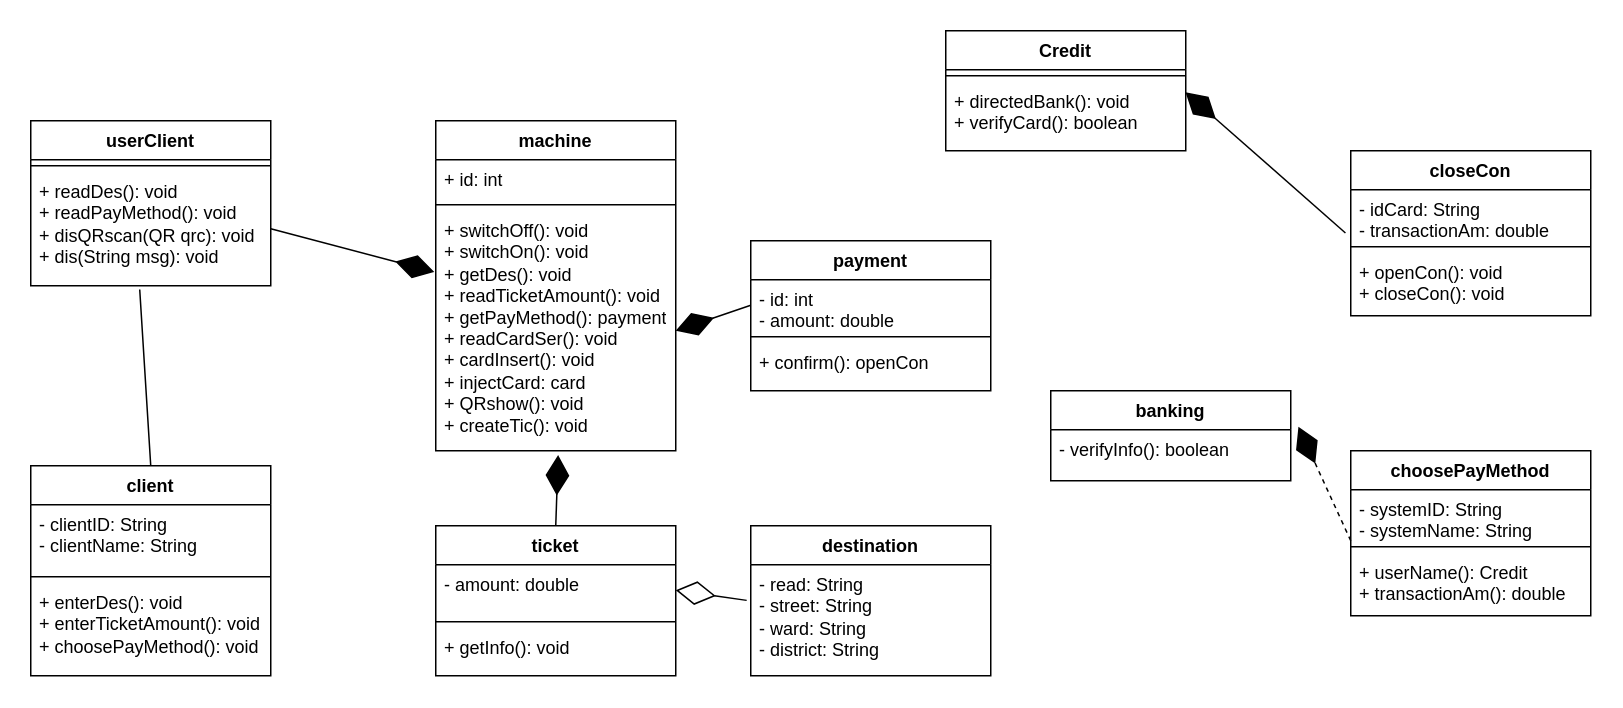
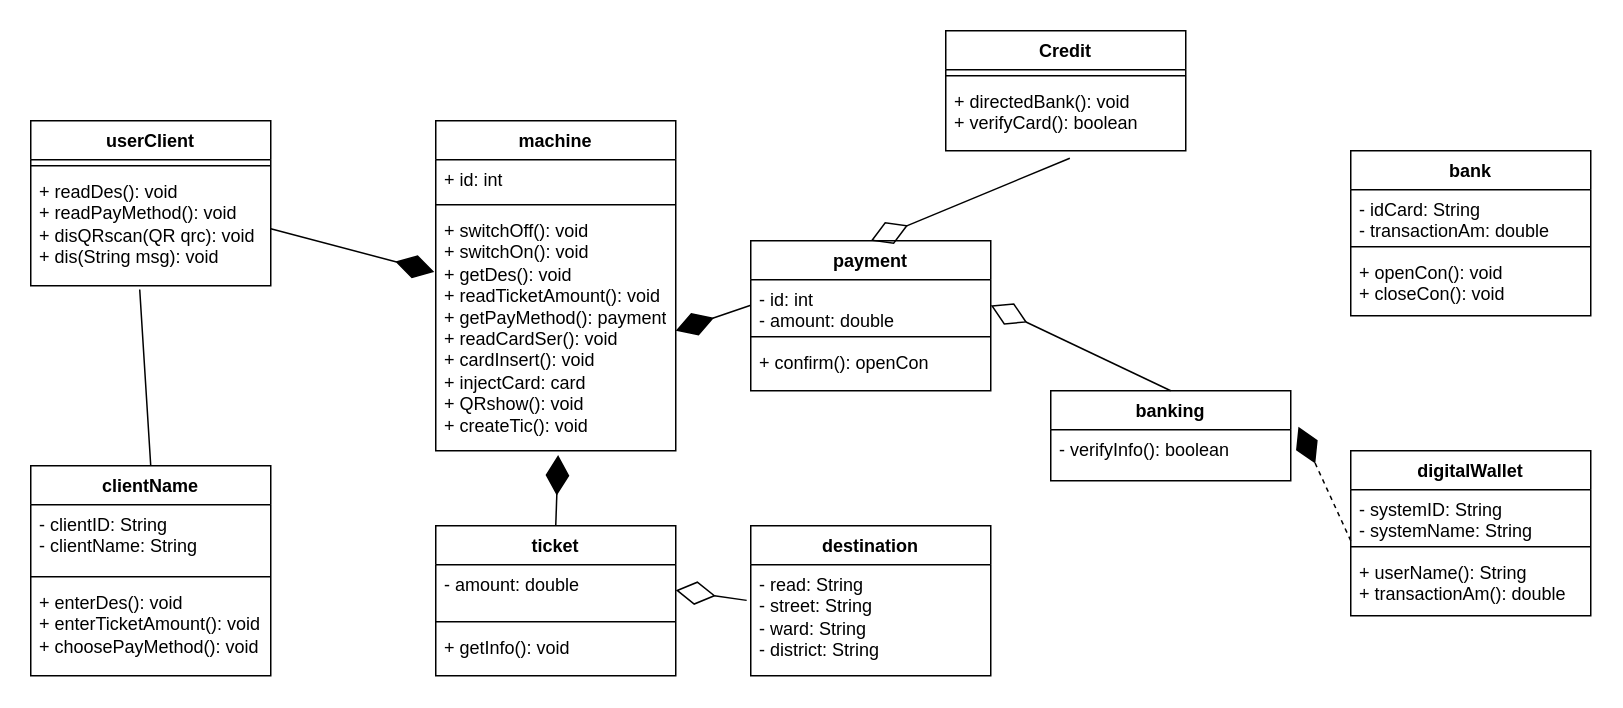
node "closeCon": label "closeCon" -> "bank"
edge "- idCard: String - transactionAm: double" -> "+ directedBank(): void + verifyCard(): boolean": removed
edge "+ directedBank(): void + verifyCard(): boolean" -> "payment": added
edge "banking" -> "- id: int - amount: double": added
node "choosePayMethod": label "choosePayMethod" -> "digitalWallet"
node "client": label "client" -> "clientName"
node "+ userName(): Credit + transactionAm(): double": label "+ userName(): Credit + transactionAm(): double" -> "+ userName(): String + transactionAm(): double"
